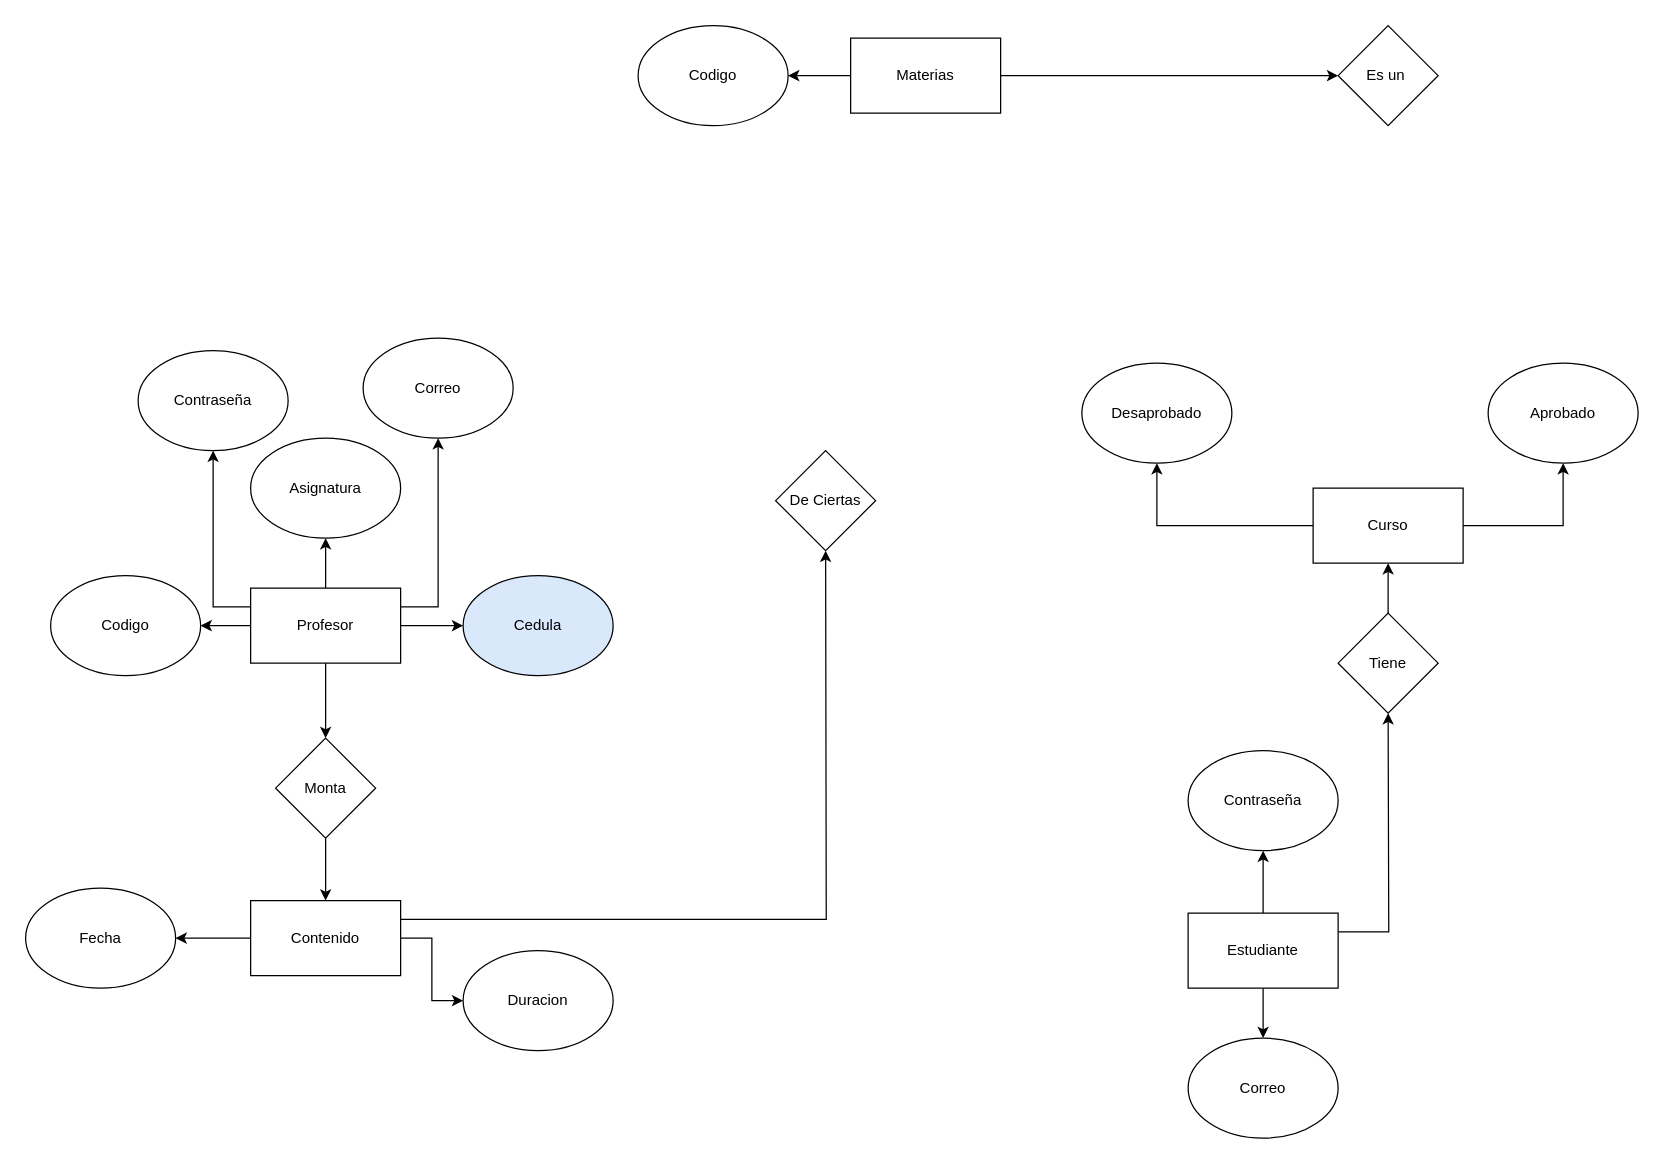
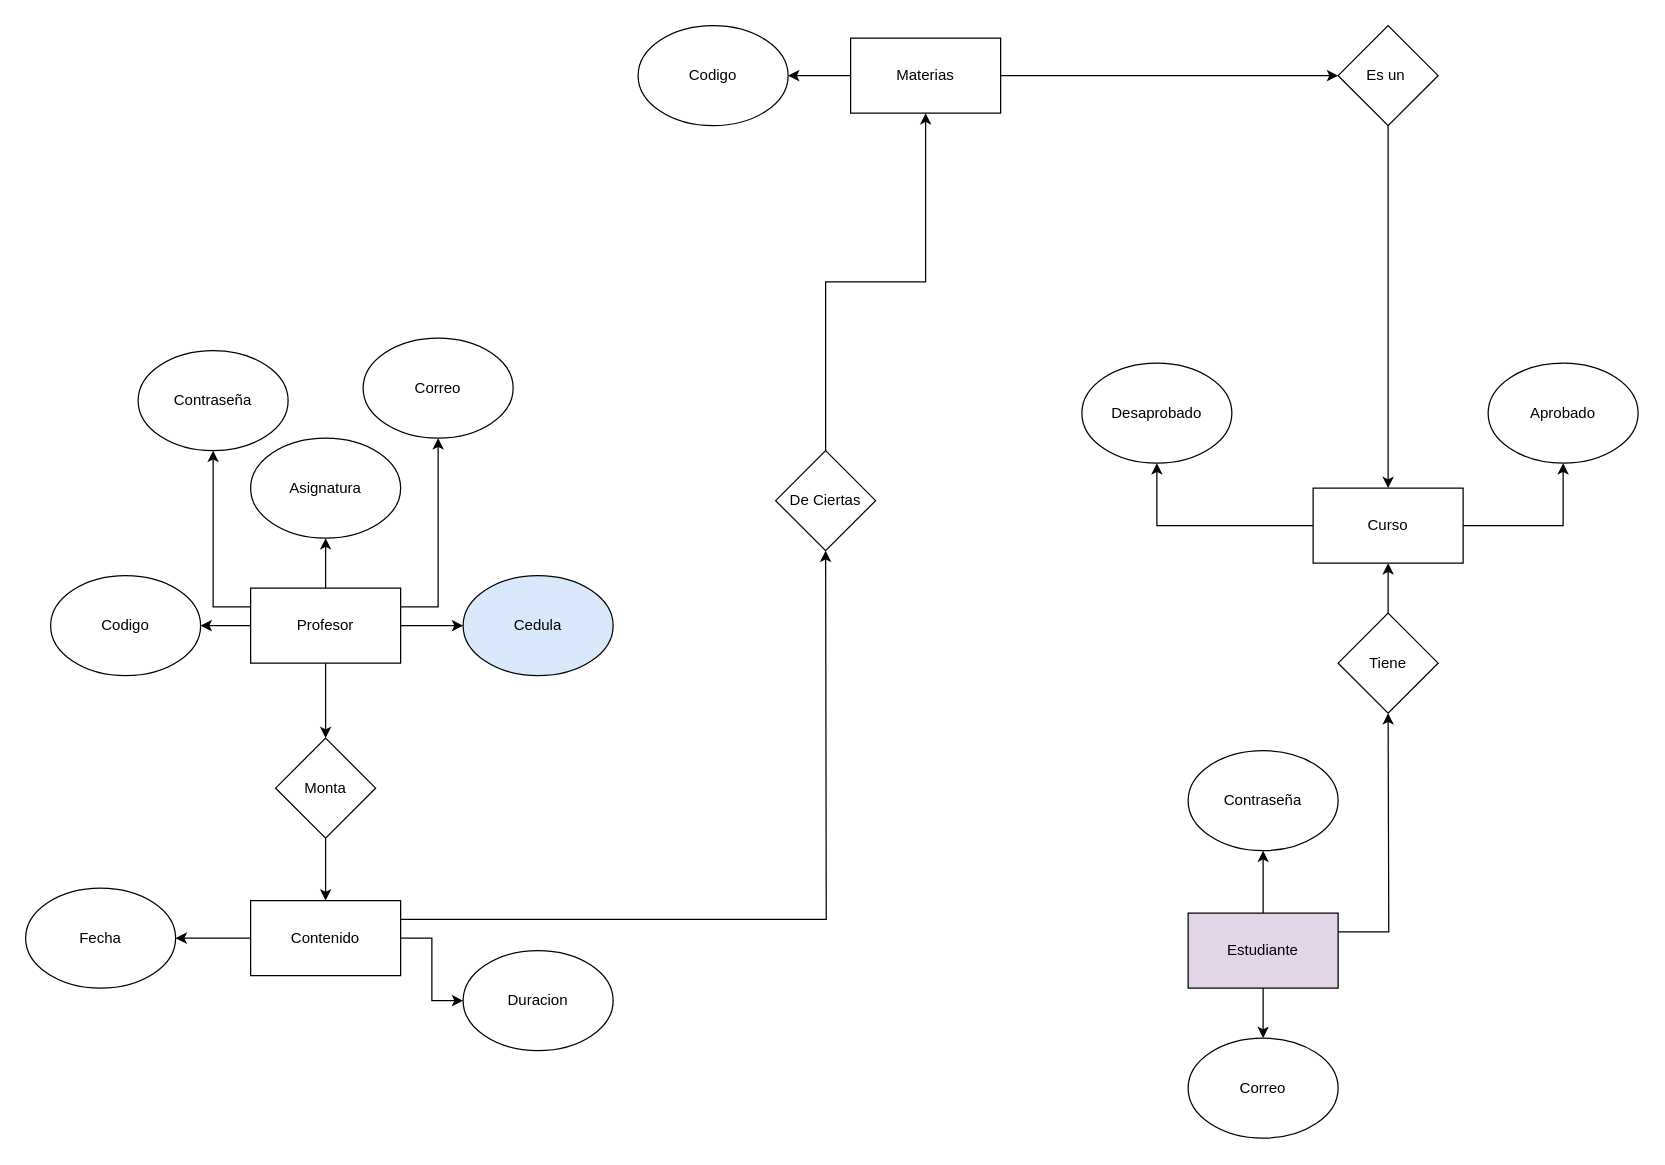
edge "De Ciertas" -> "Materias": added
edge "Es un" -> "Curso": added
node "Estudiante": fillcolor #ffffff -> #e1d5e7
